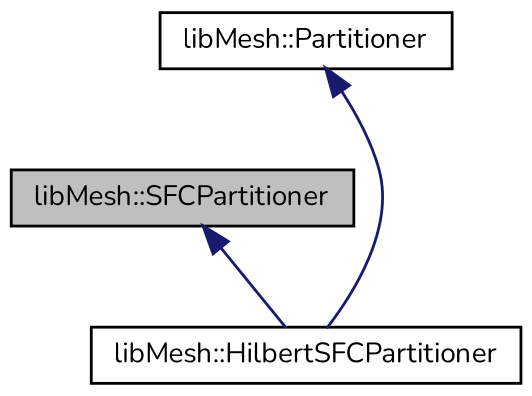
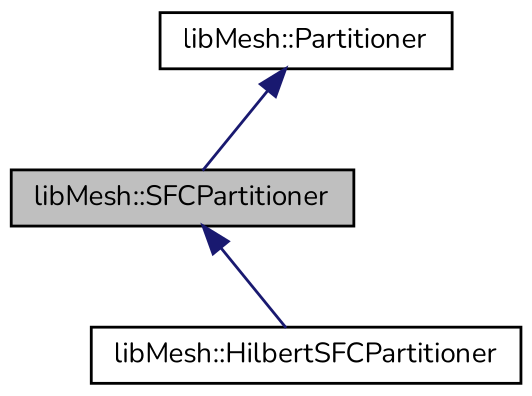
edge "libMesh::HilbertSFCPartitioner" -> "libMesh::Partitioner": now "libMesh::SFCPartitioner" -> "libMesh::Partitioner"
